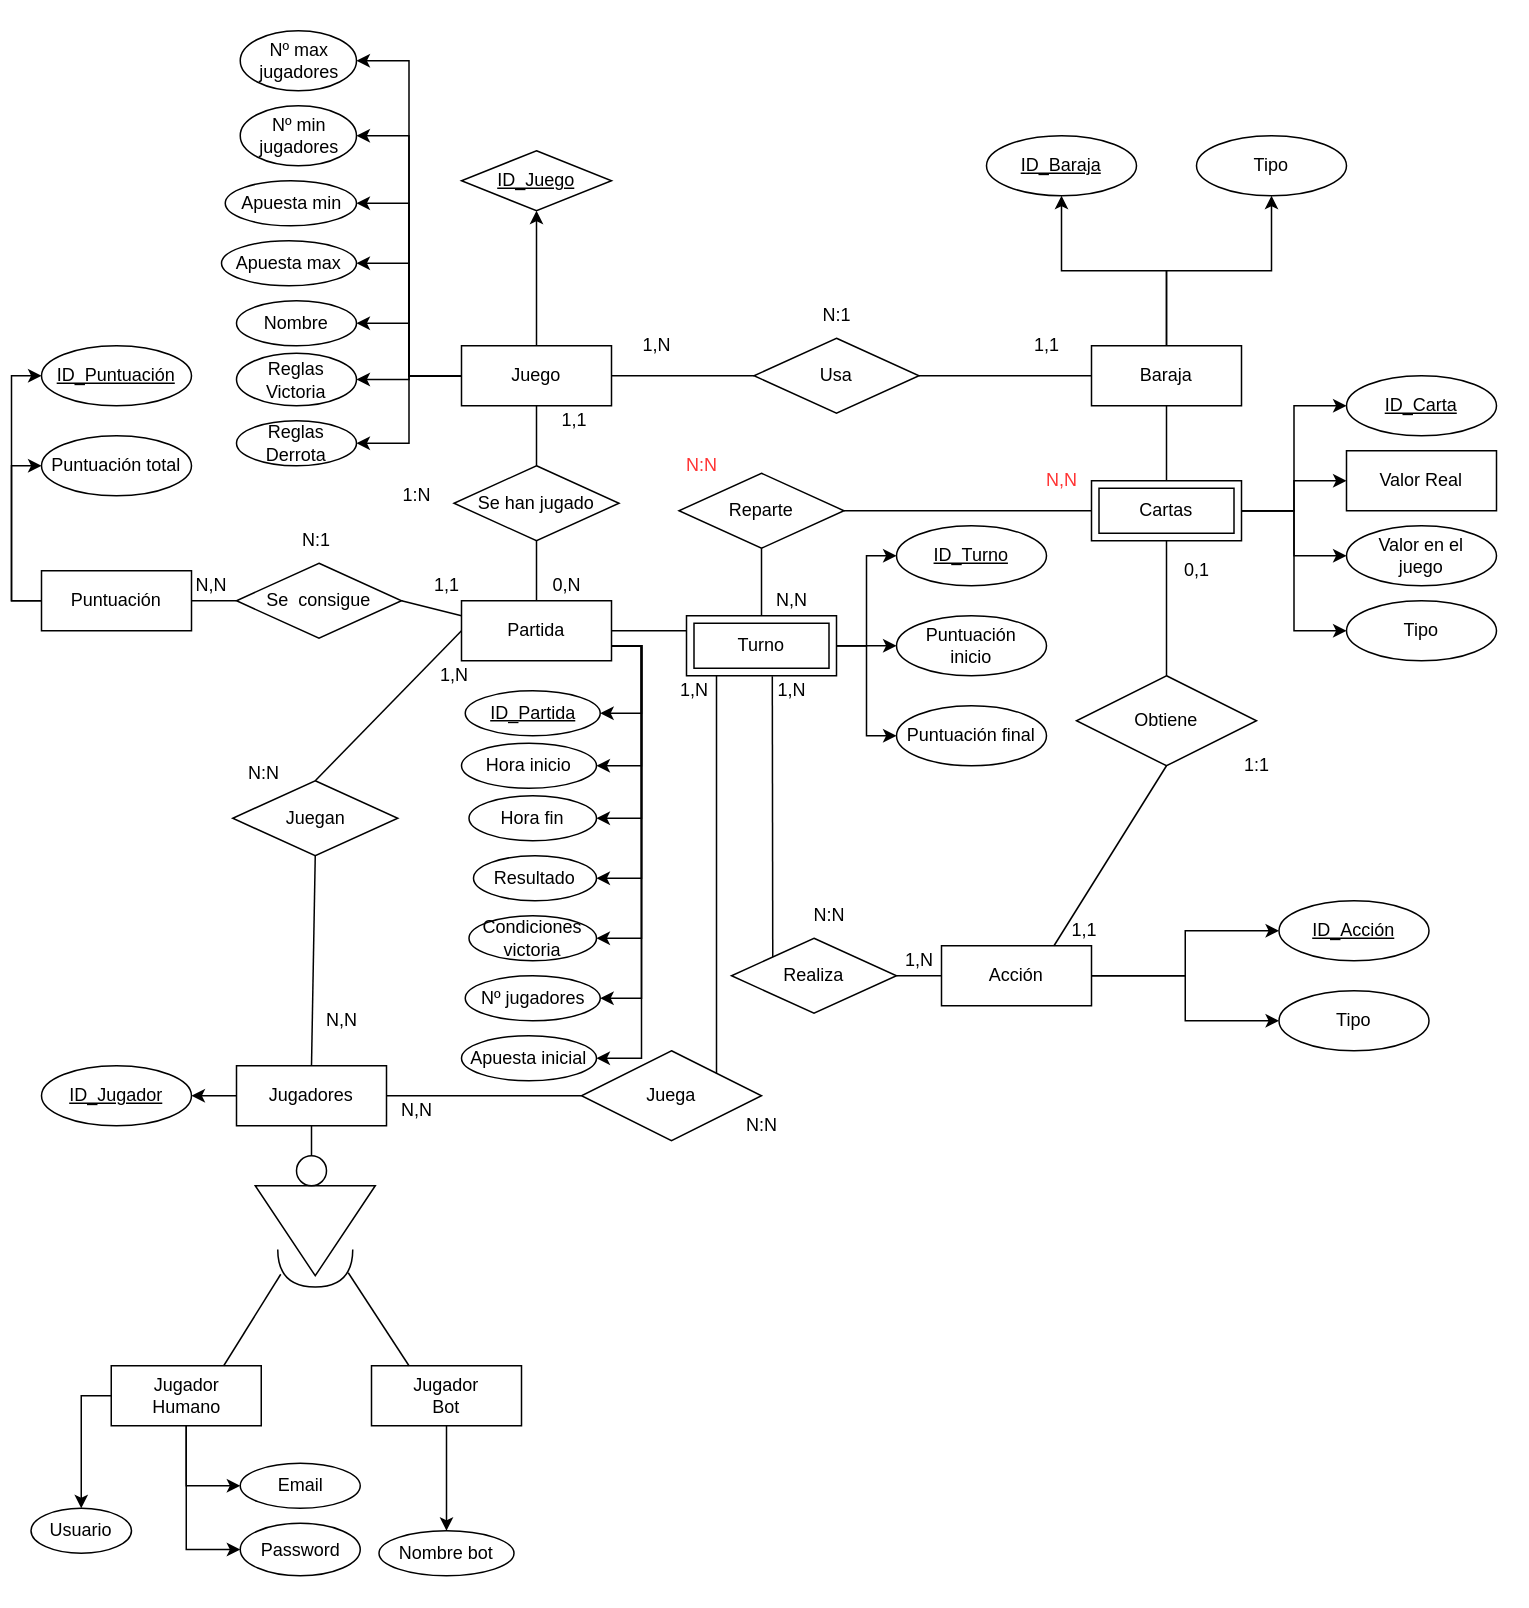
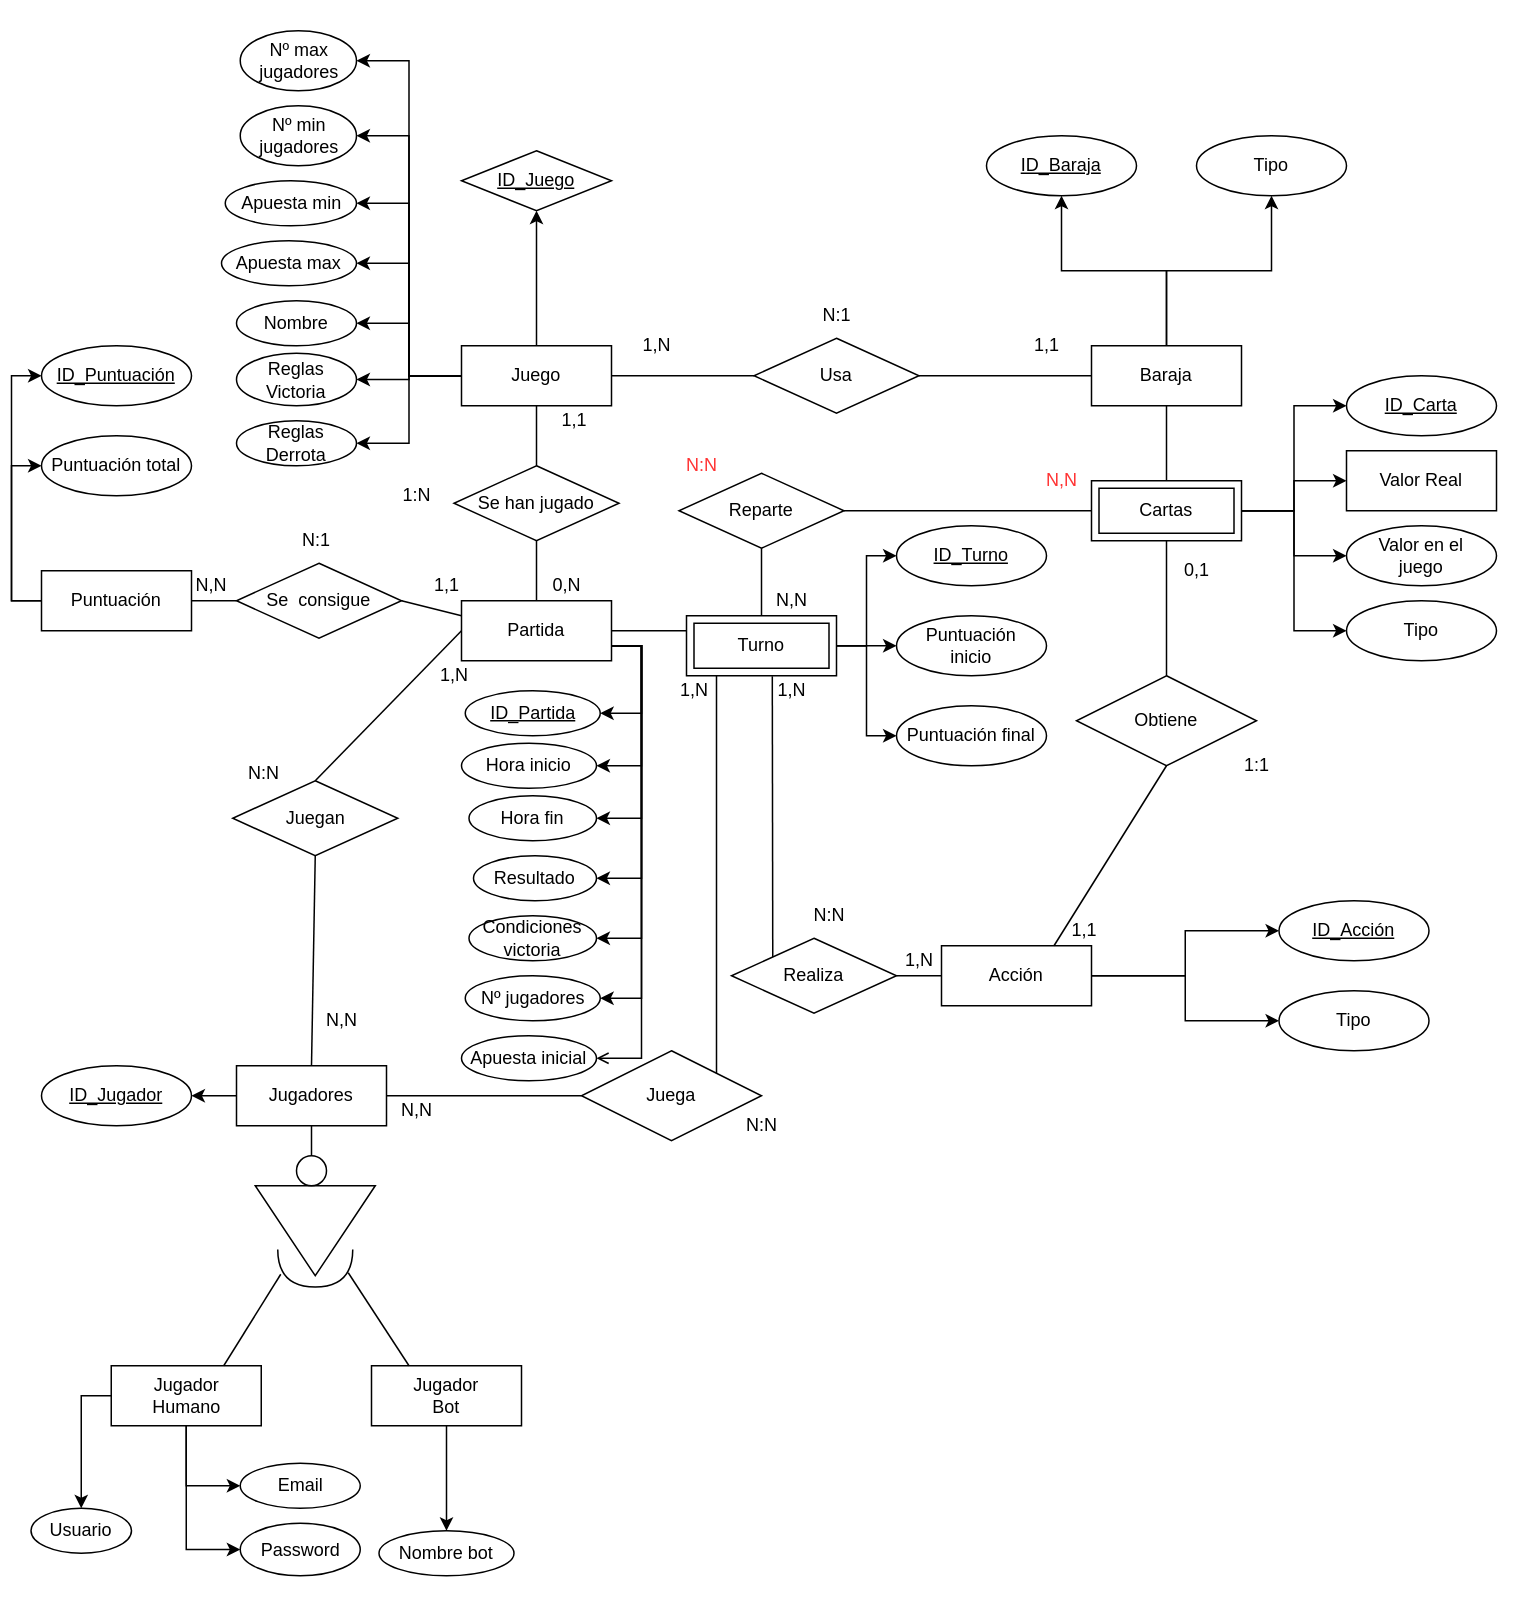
edge "Partida" -> "Apuesta inicial": arrowhead classic -> open
